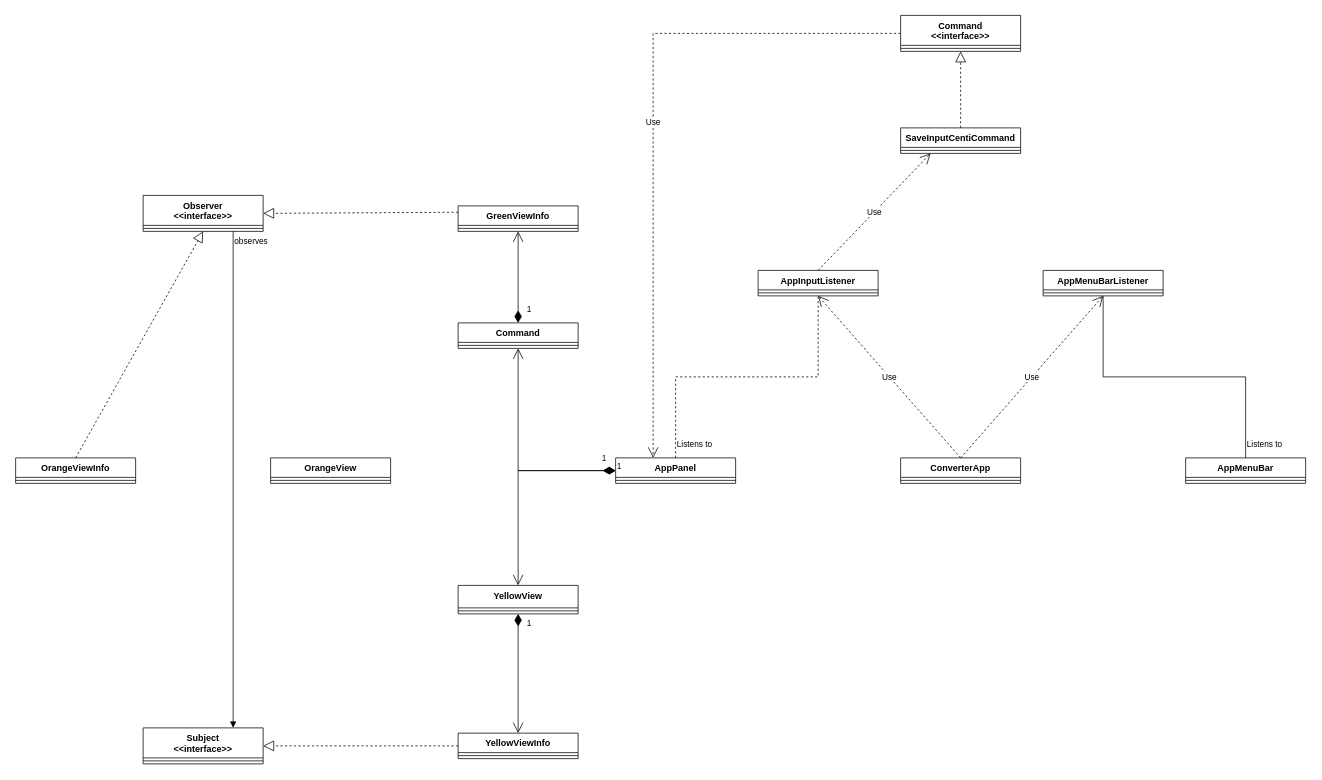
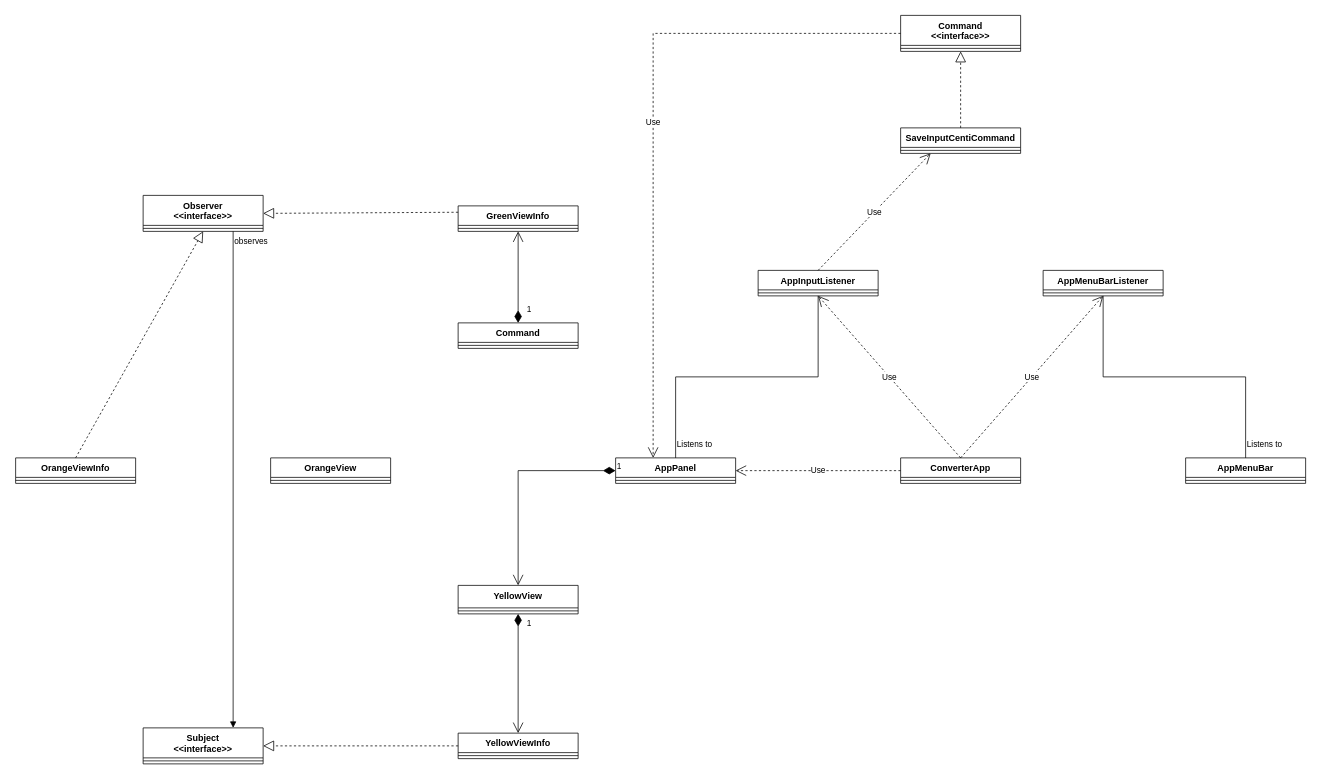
edge "AppInputListener" -- "AppPanel": style dashed -> solid
edge "Command" -- "AppPanel": removed, label "1"
edge "ConverterApp" -> "AppPanel": added, label "Use"
